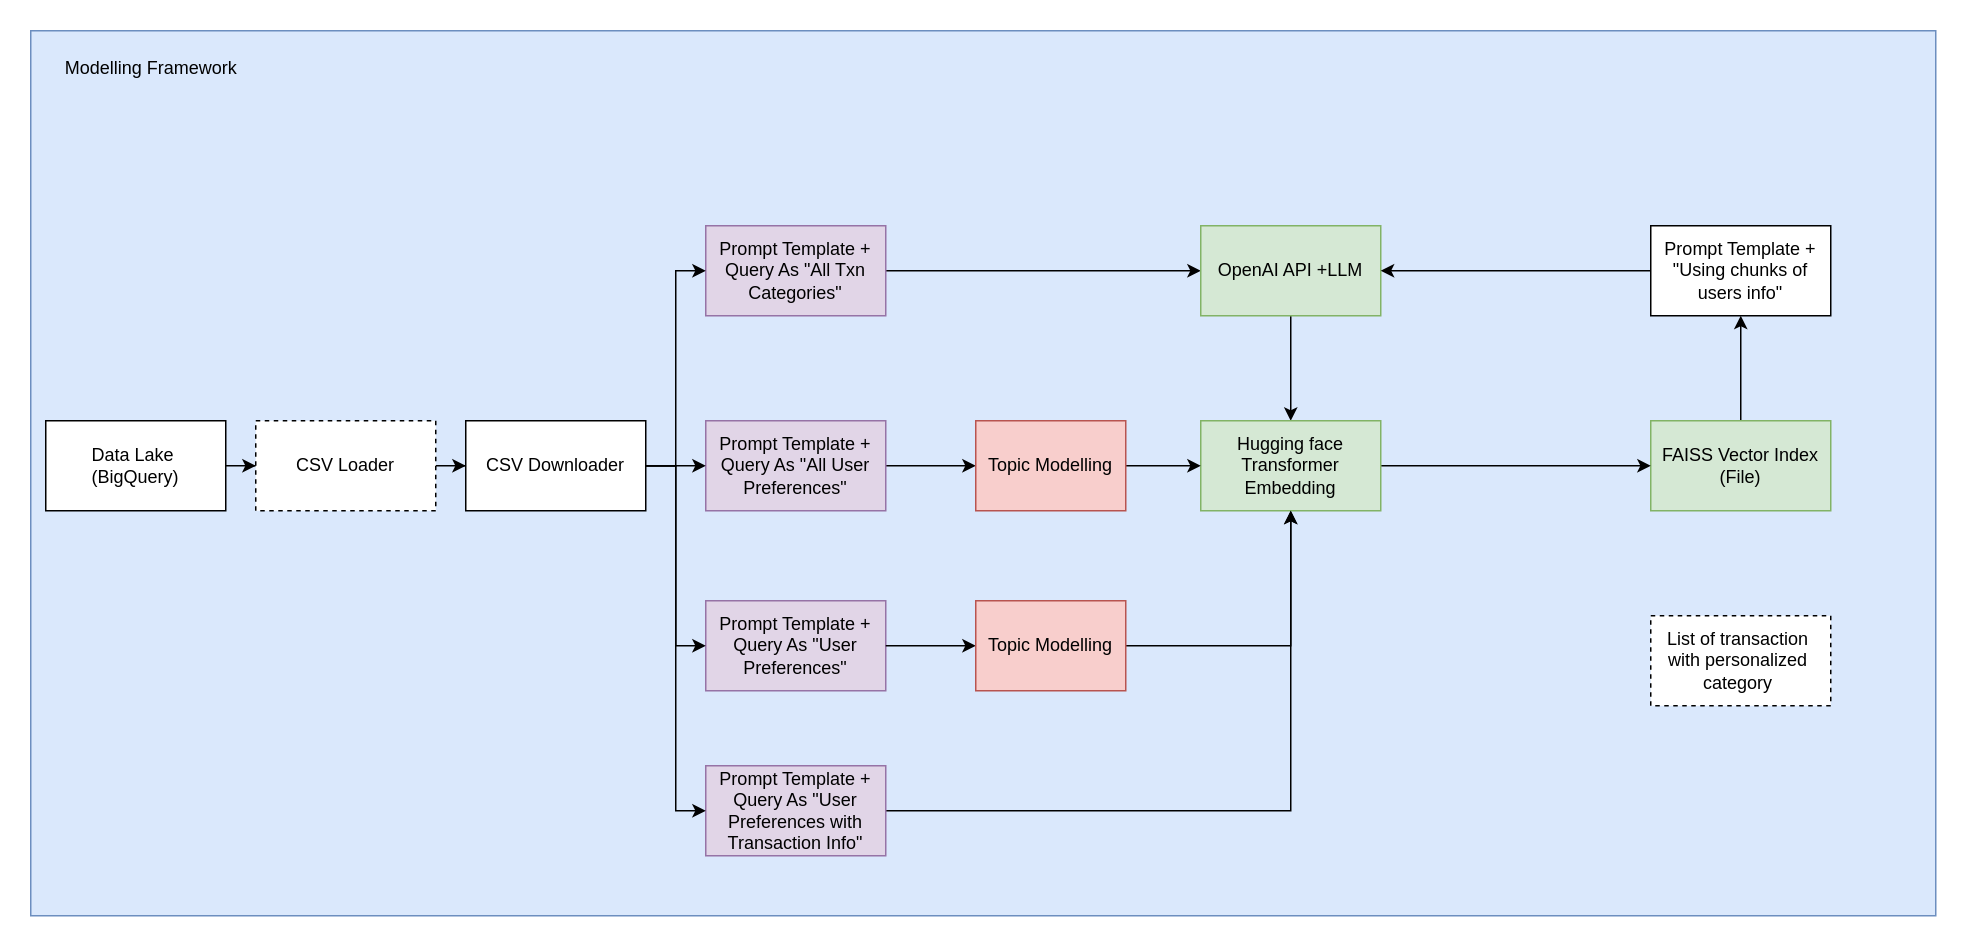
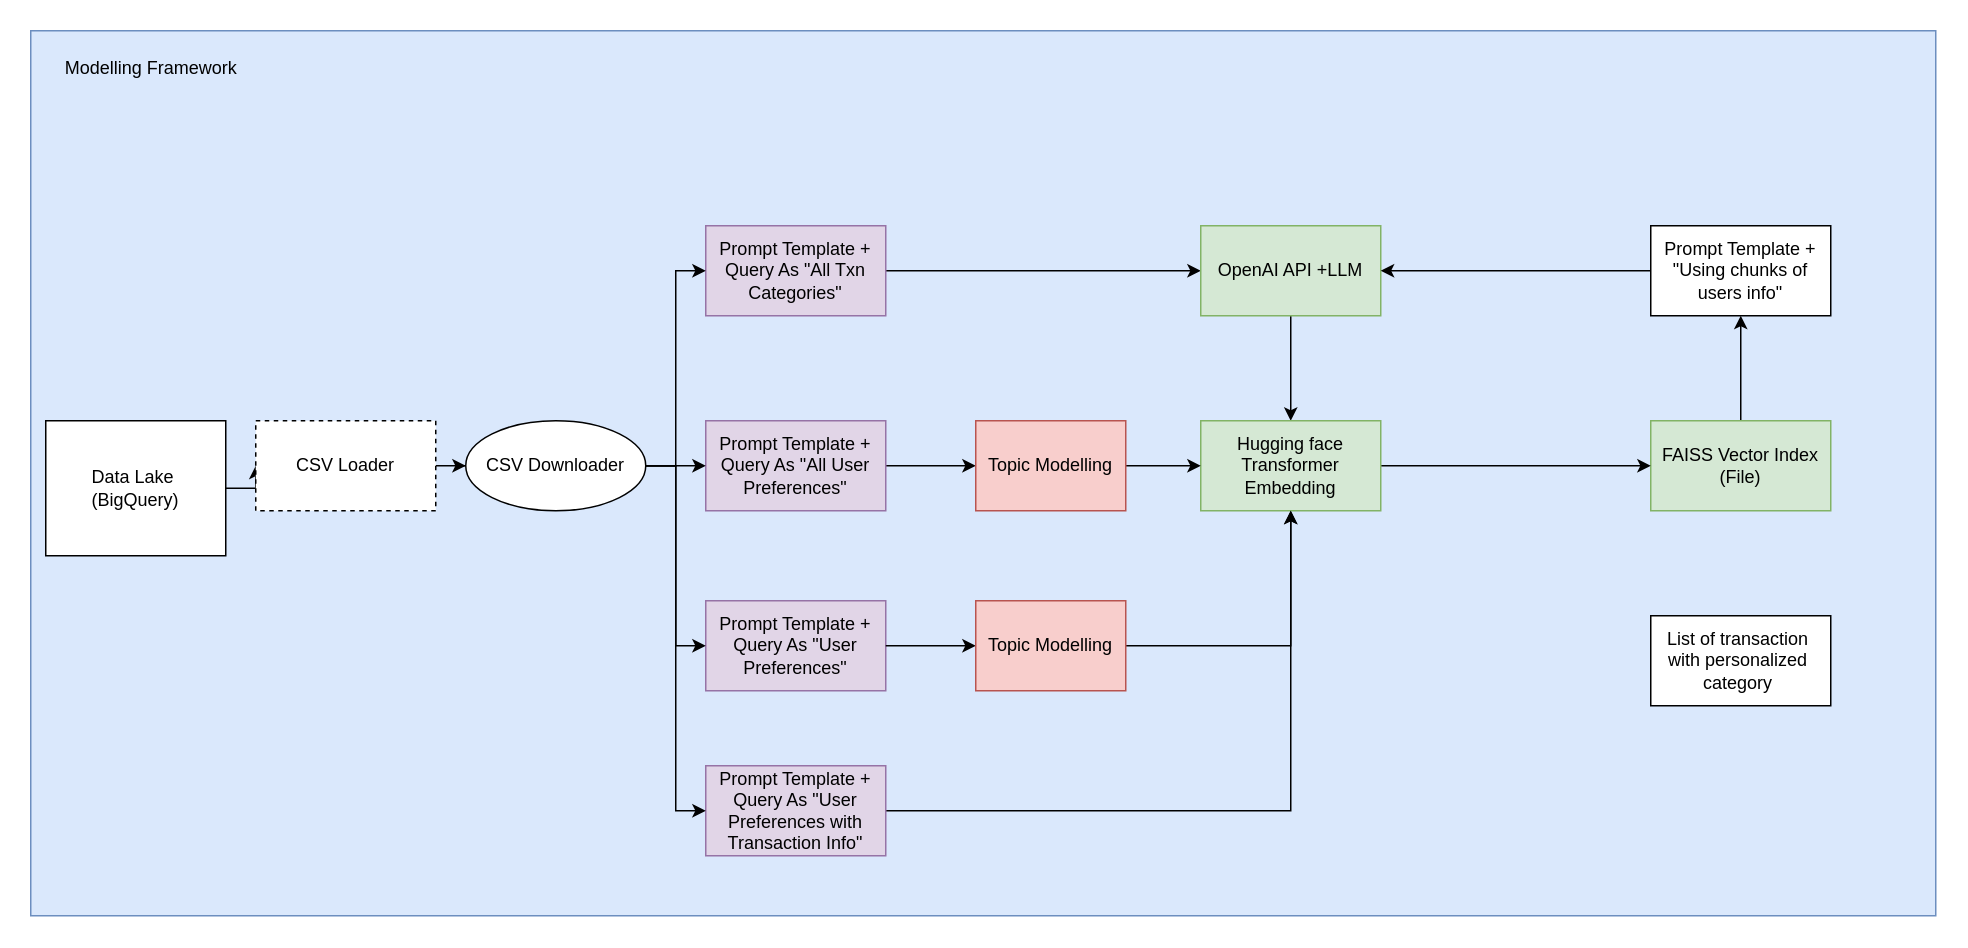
node "Data Lake (BigQuery)": size 180x90 -> 180x135
node "CSV Downloader": shape rectangle -> ellipse
node "List of transaction with personalized category": style dashed -> solid
